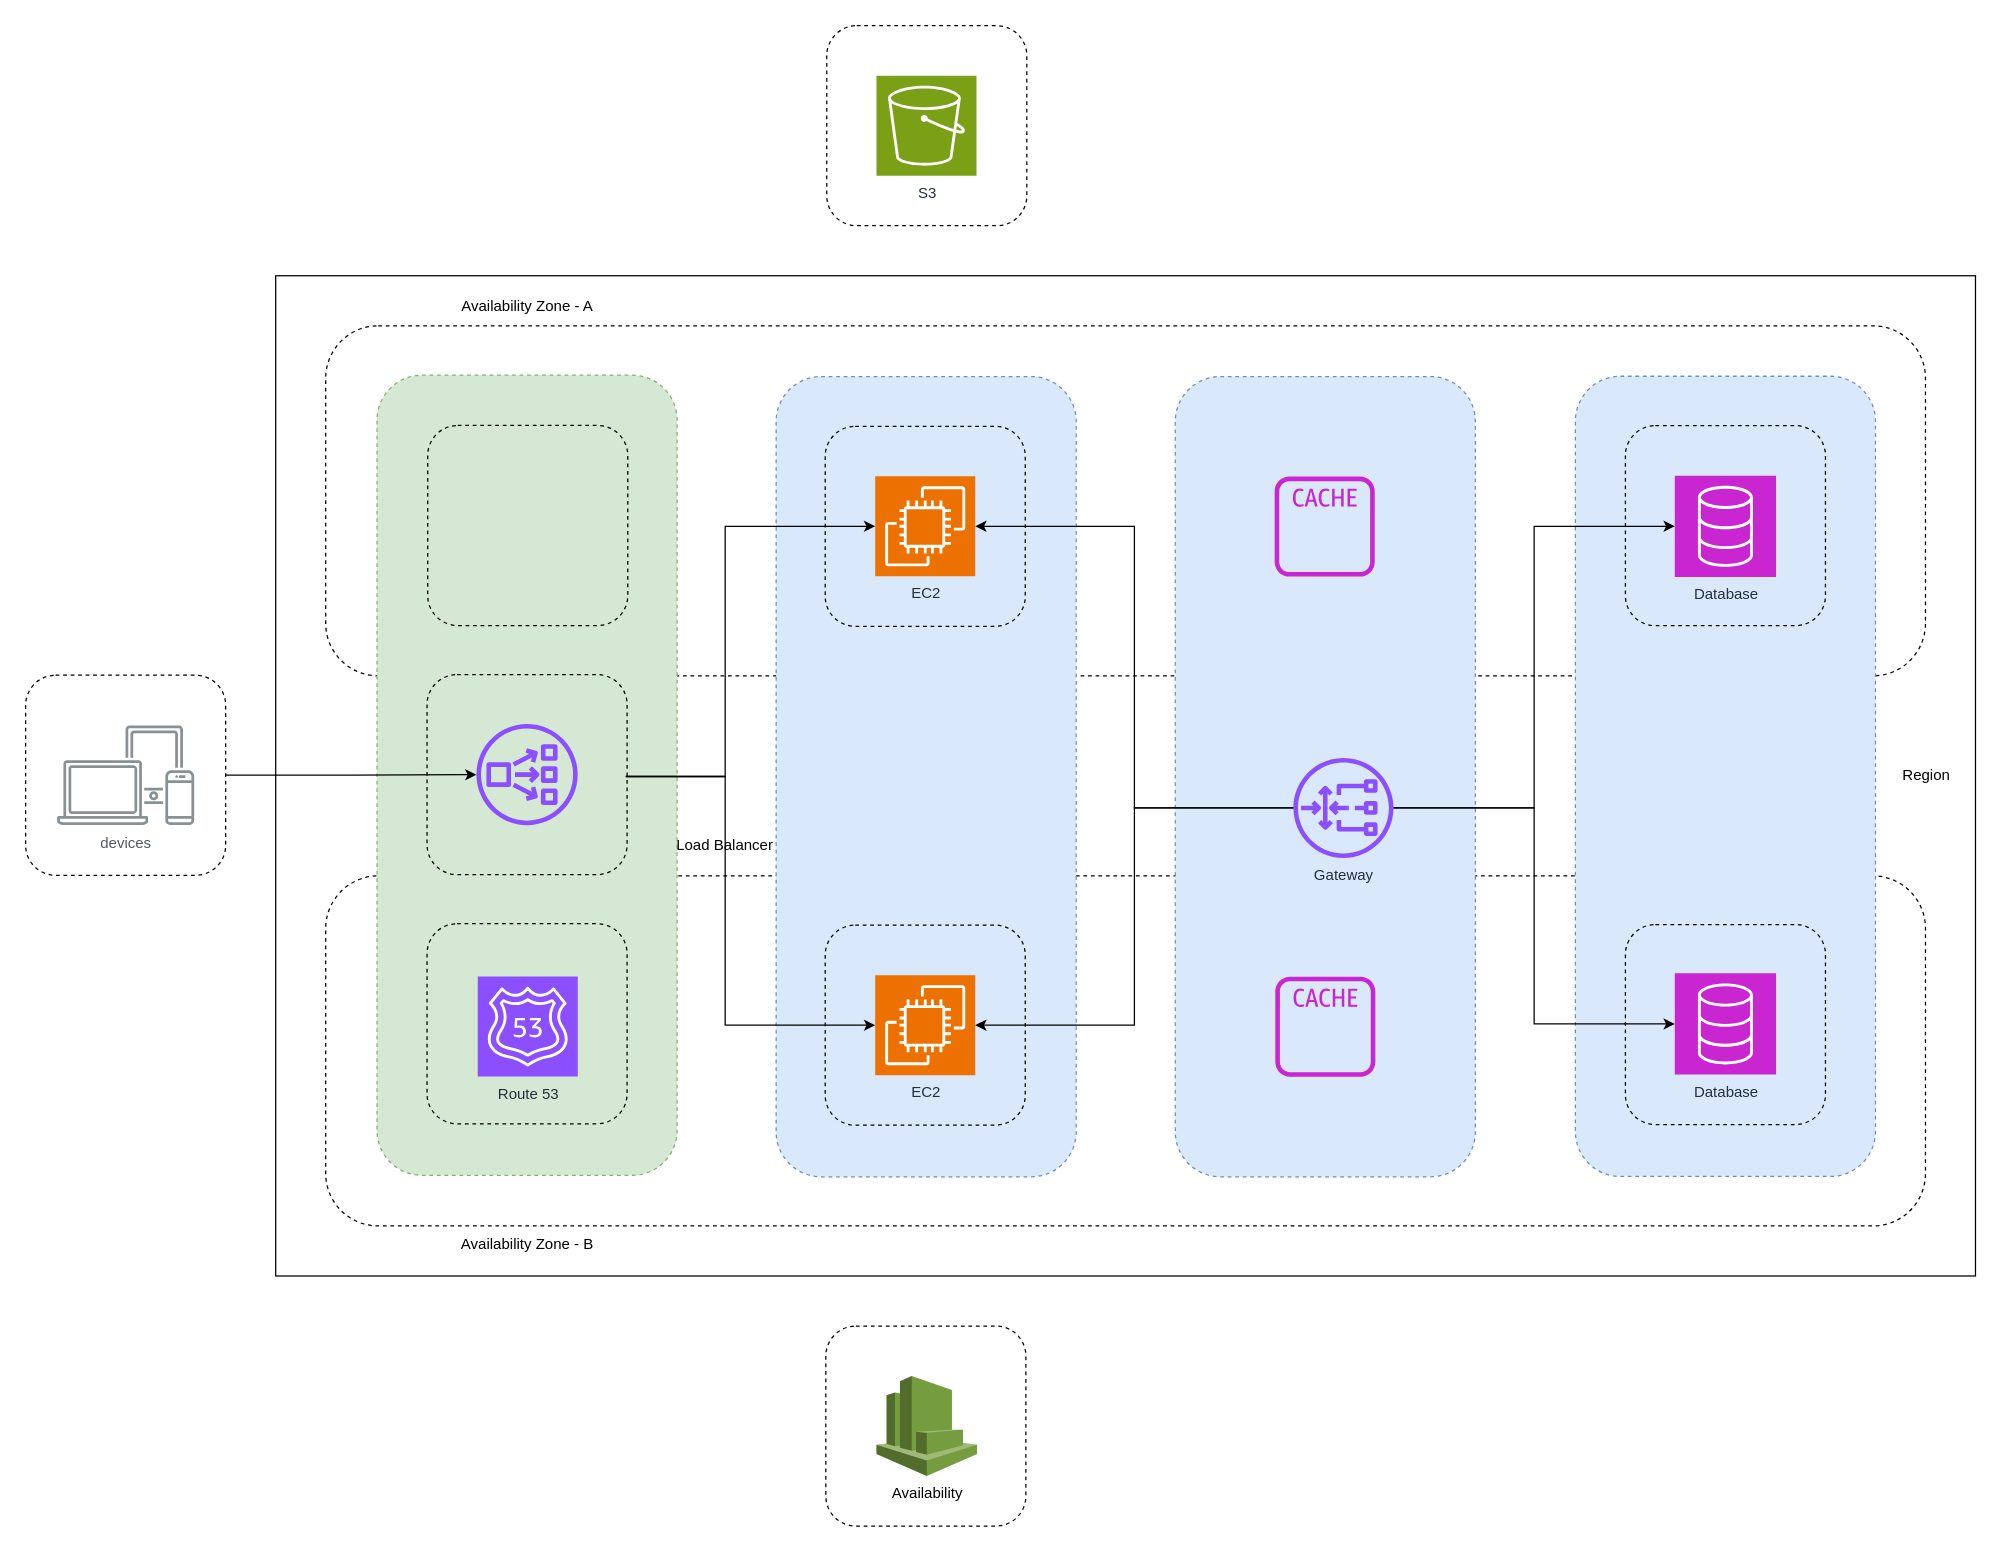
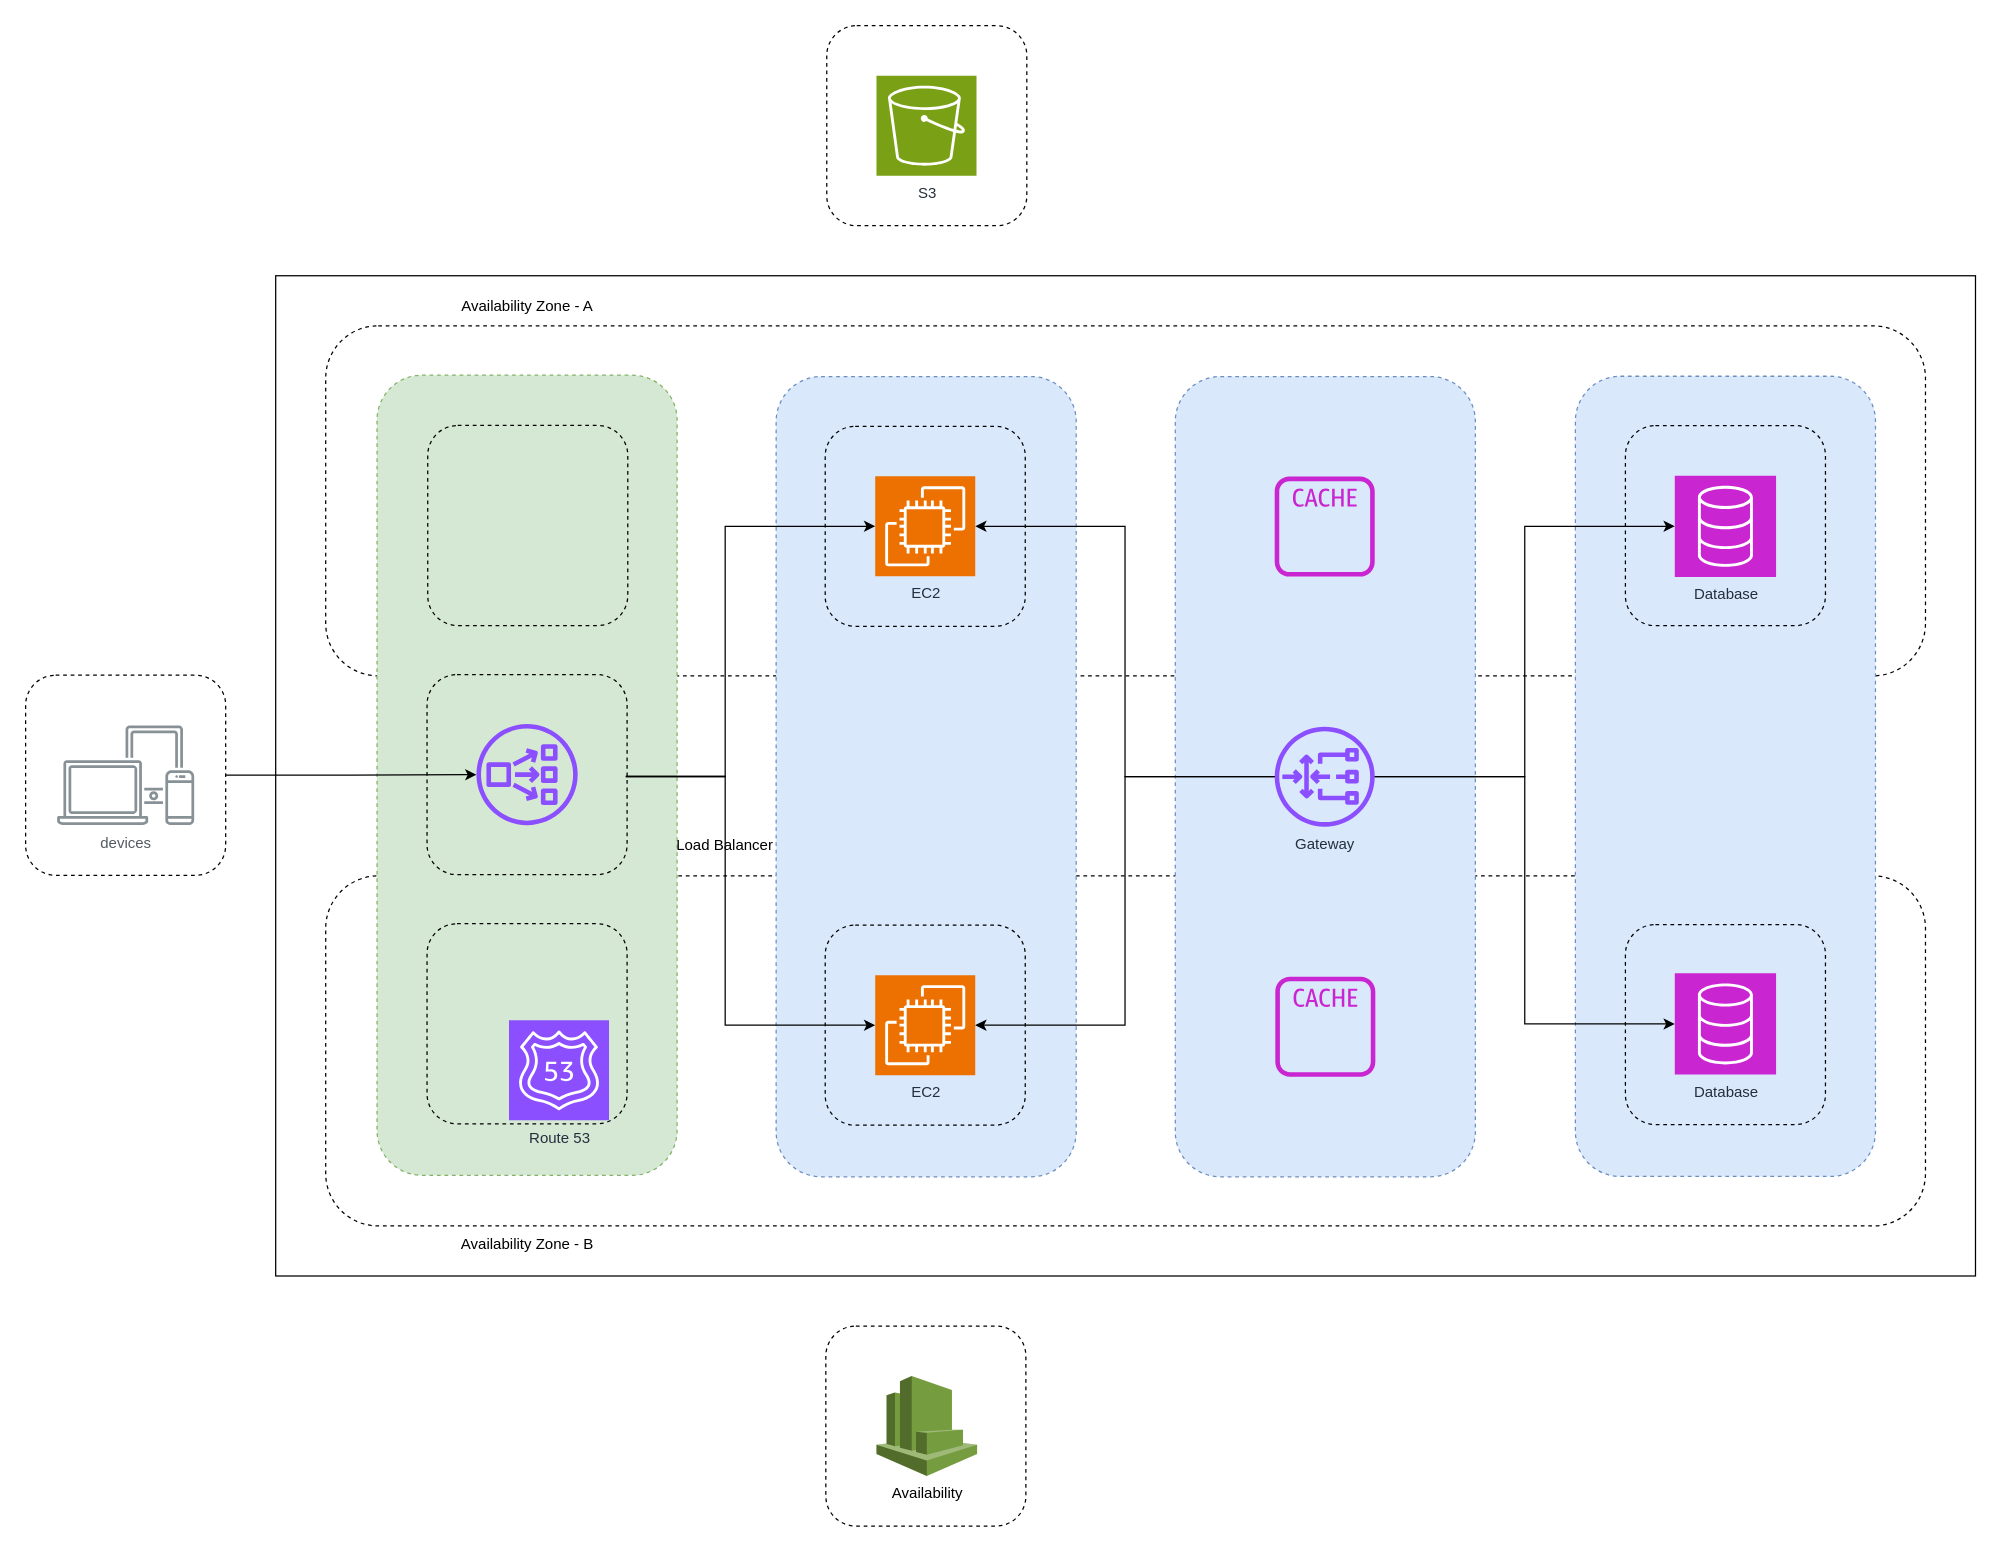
node "Region": removed
node "Gateway": moved (1343, 808) -> (1324, 776)
node "Route 53": moved (528, 1026) -> (559, 1070)
